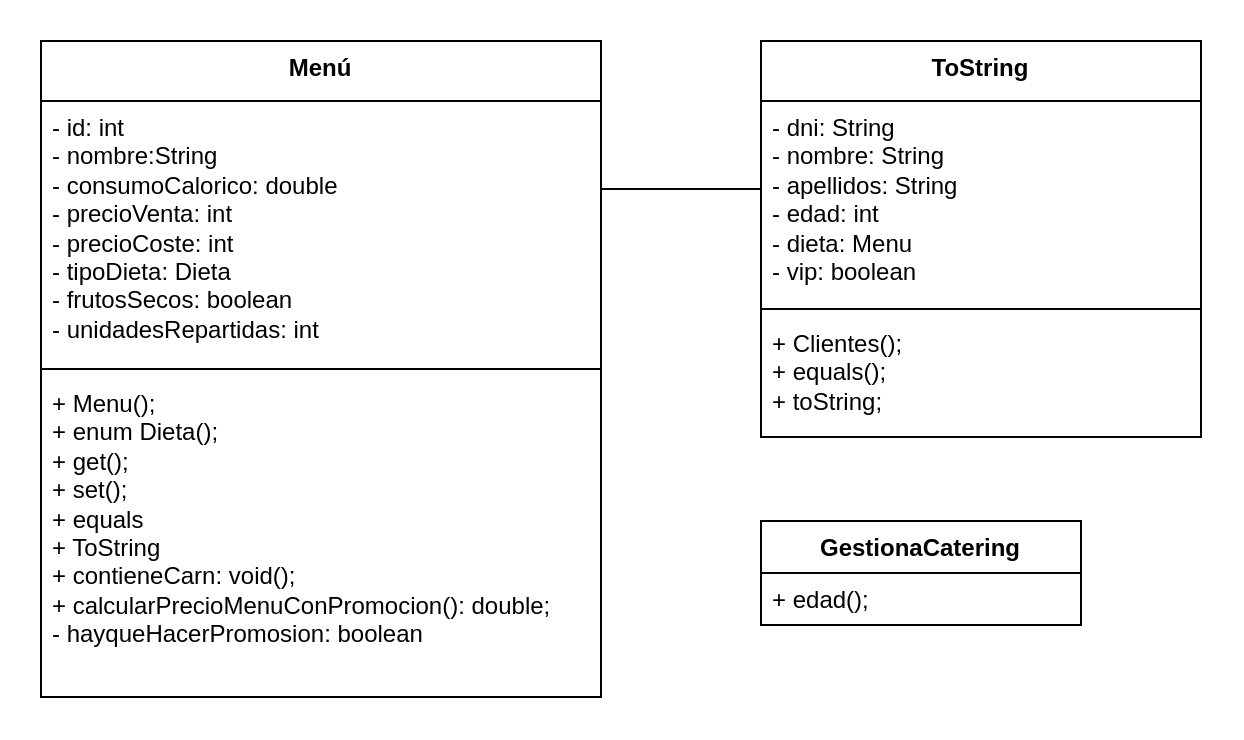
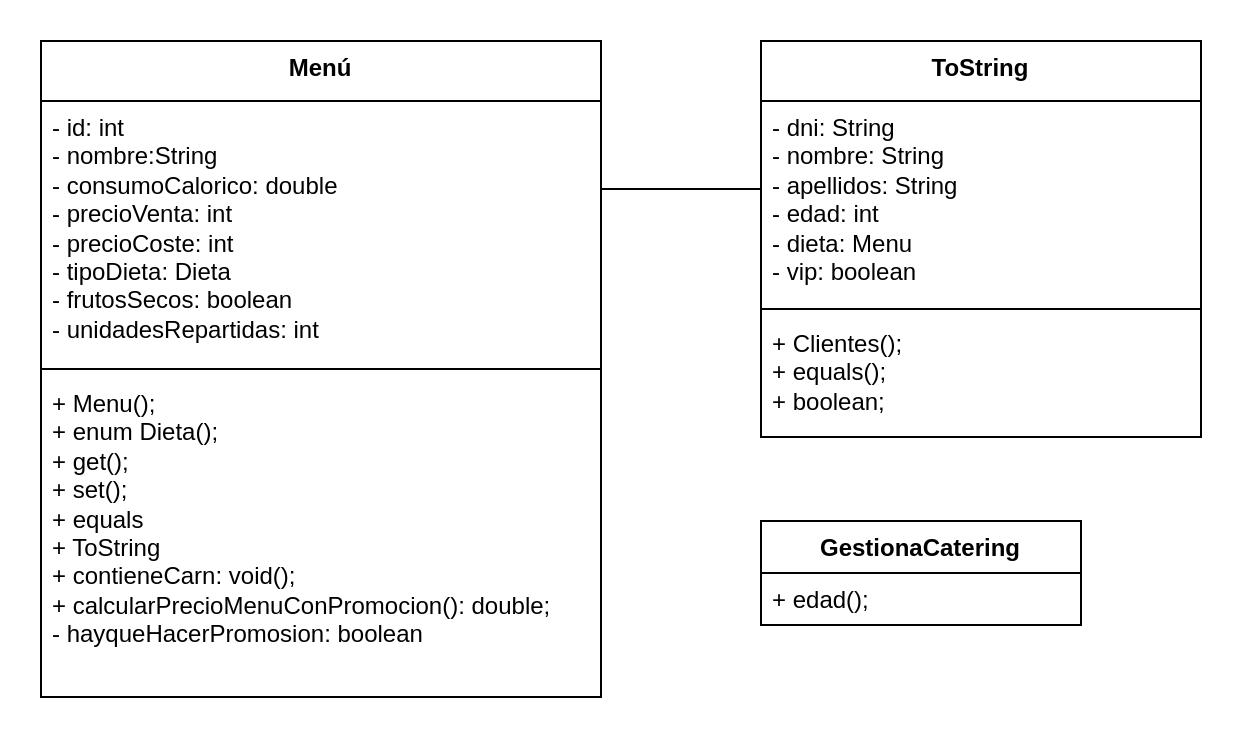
node "+ Clientes(); + equals(); + toString;": label "+ Clientes(); + equals(); + toString;" -> "+ Clientes(); + equals(); + boolean;"
